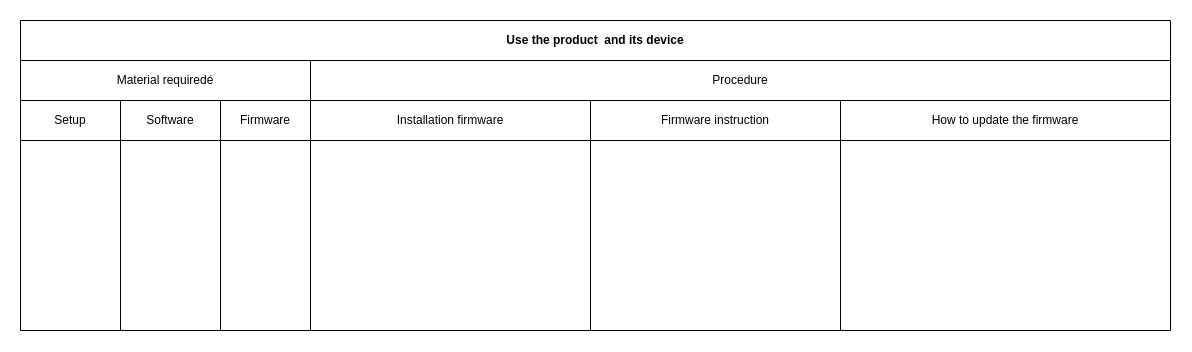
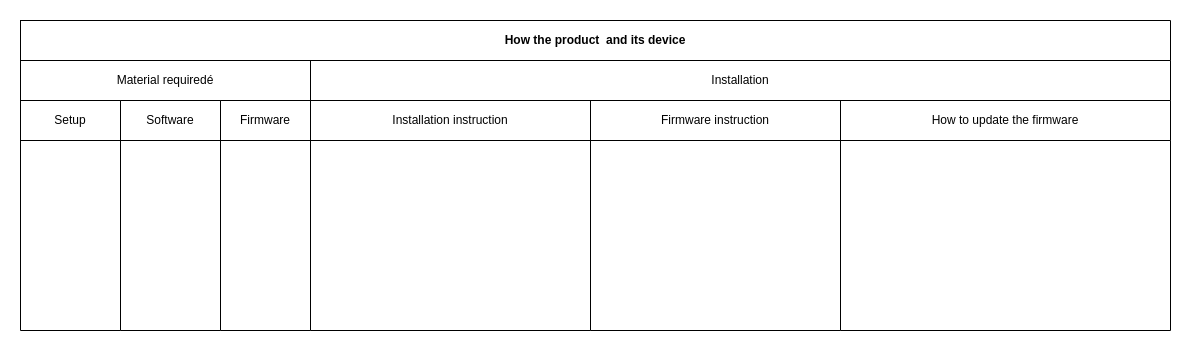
node "Use the product and its device": label "Use the product and its device" -> "How the product and its device"
node "Procedure": label "Procedure" -> "Installation"
node "Installation firmware": label "Installation firmware" -> "Installation instruction"
